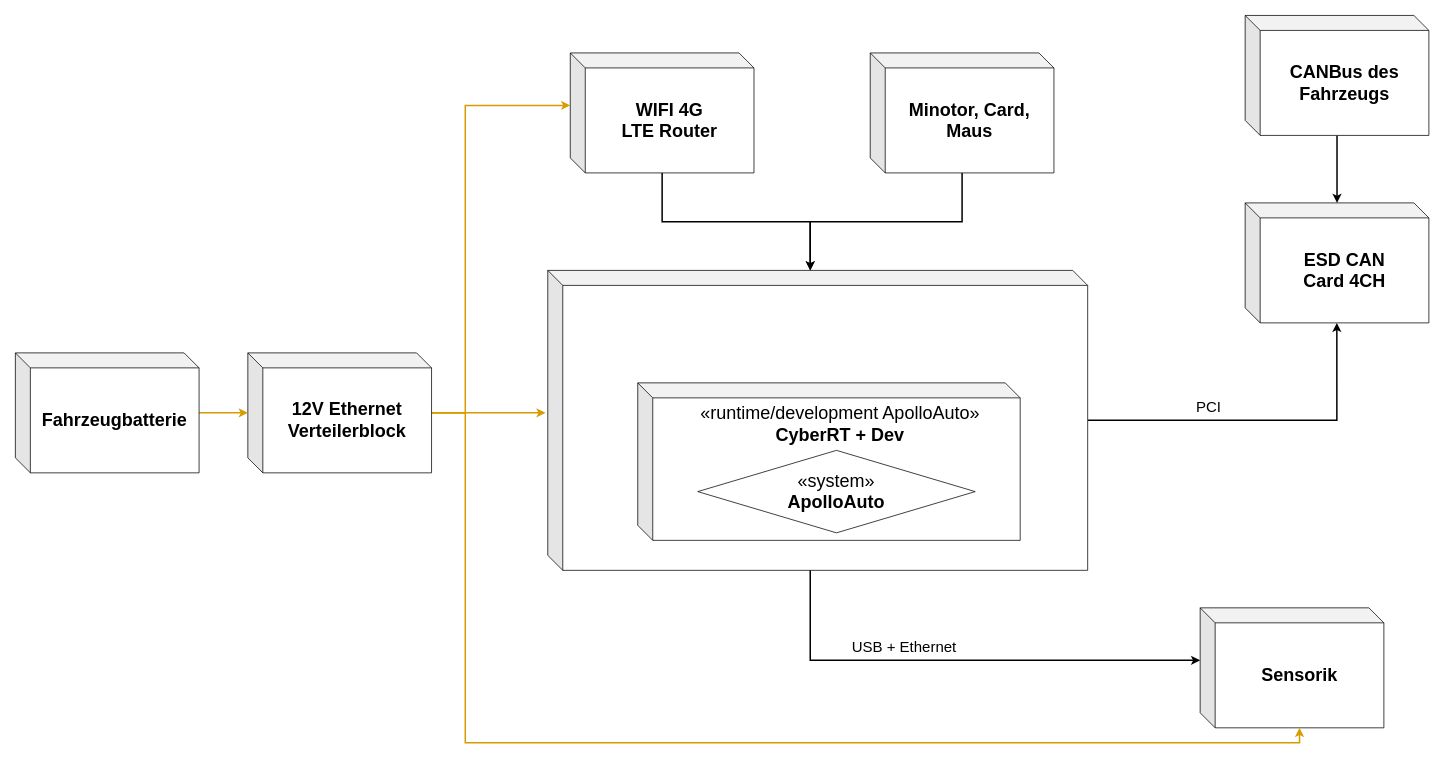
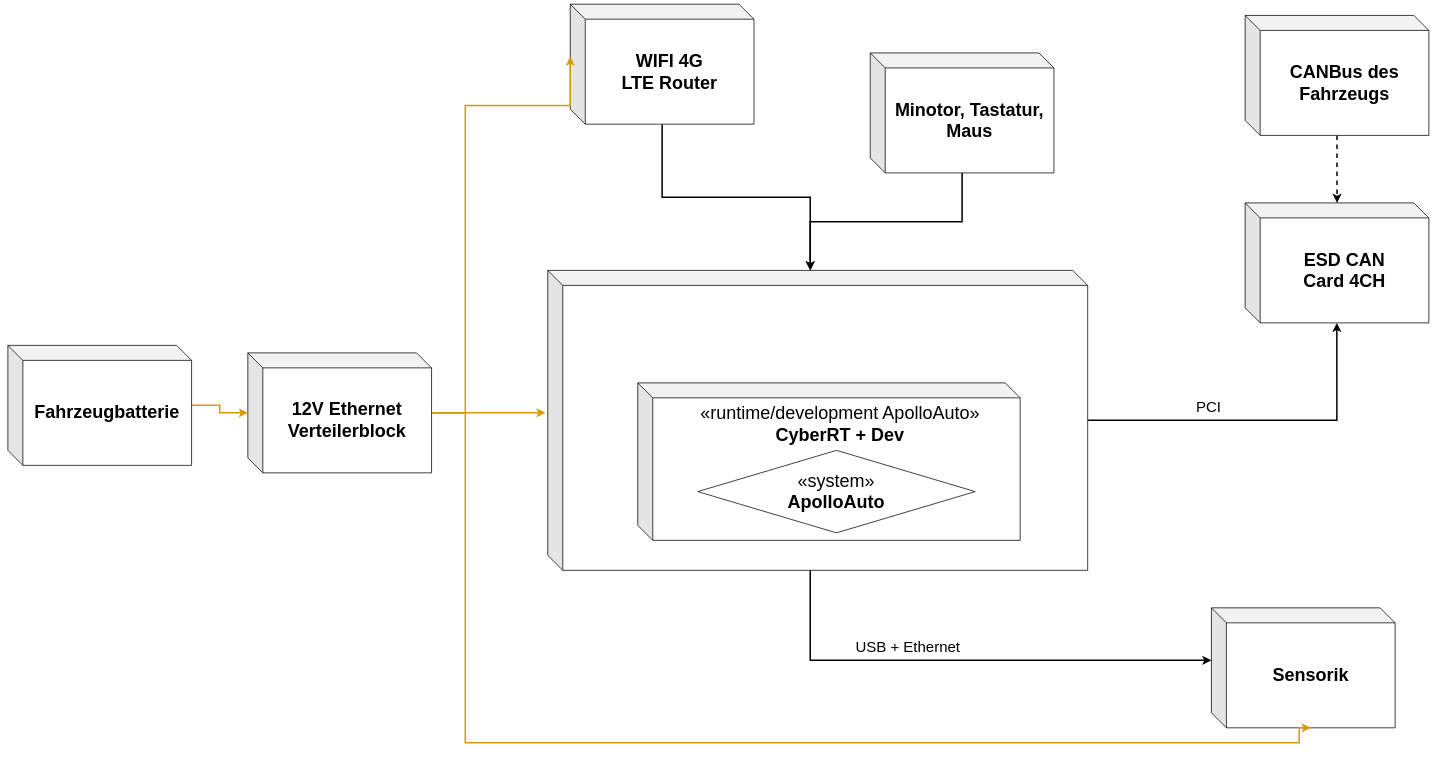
node "WIFI 4G LTE Router": moved (662, 113) -> (662, 64)
node "Minotor, Card, Maus": label "Minotor, Card, Maus" -> "Minotor, Tastatur, Maus"
edge "CANBus des Fahrzeugs" -> "ESD CAN Card 4CH": style solid -> dashed
node "Fahrzeugbatterie": moved (107, 413) -> (100, 405)
node "Sensorik": moved (1292, 668) -> (1304, 668)
